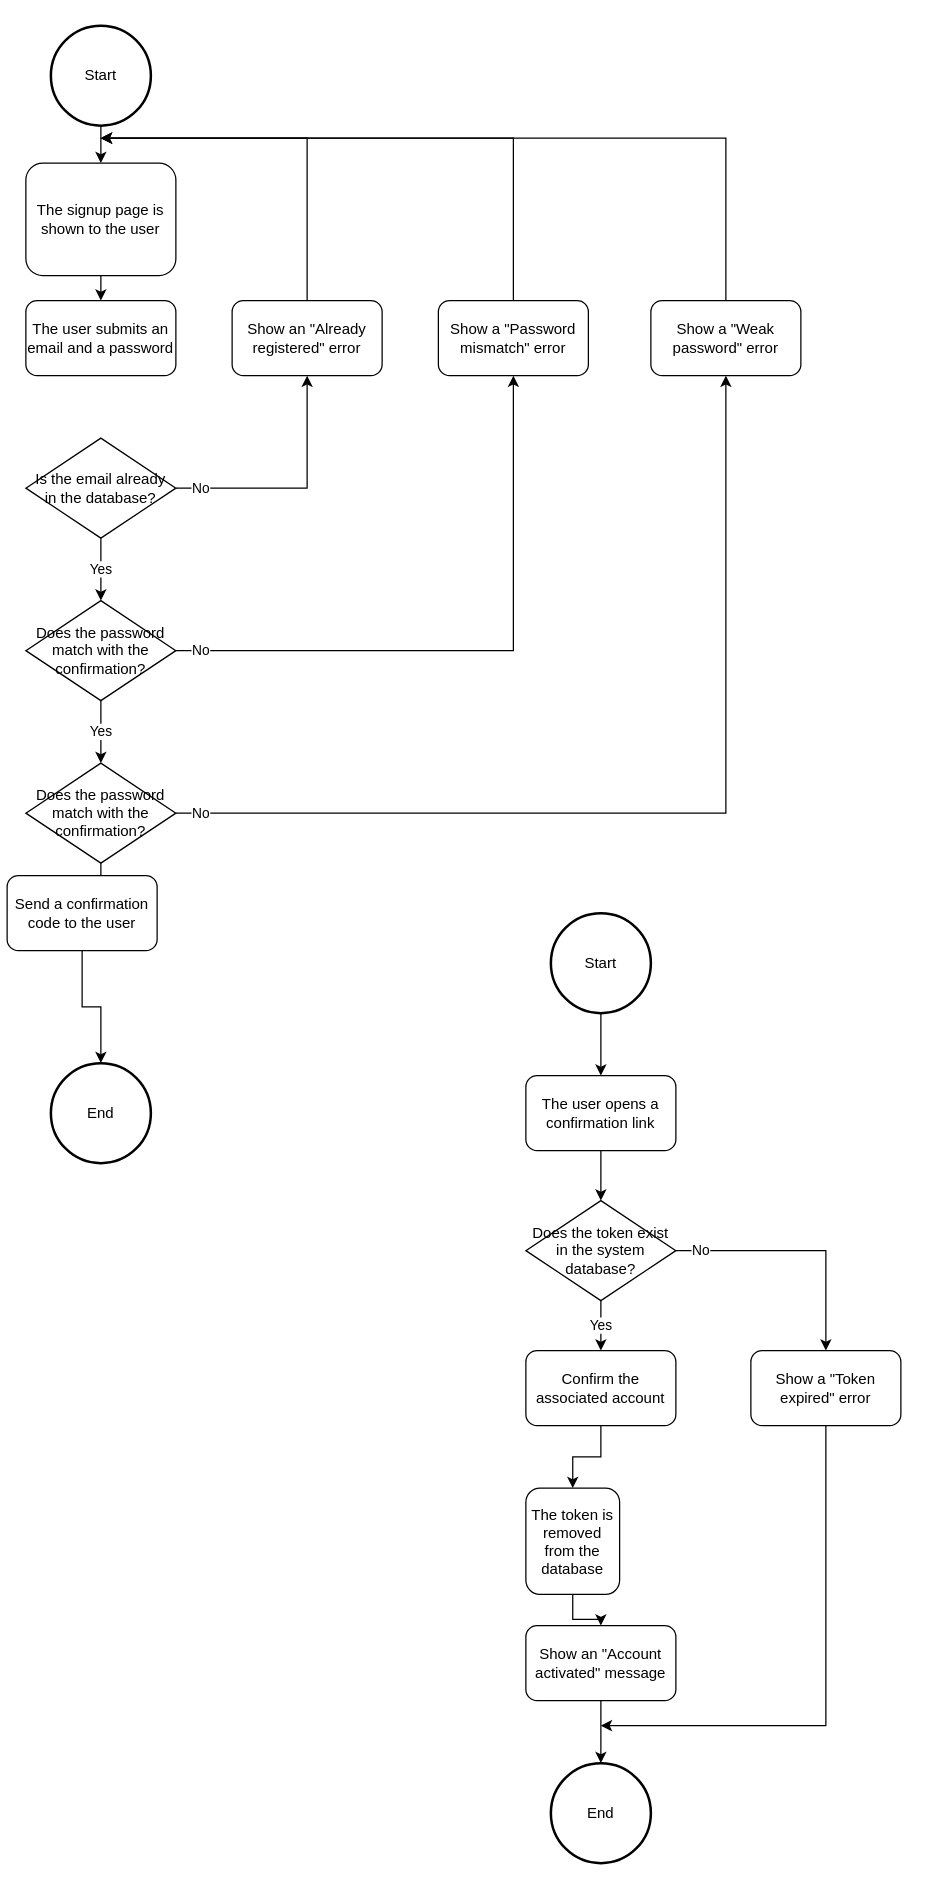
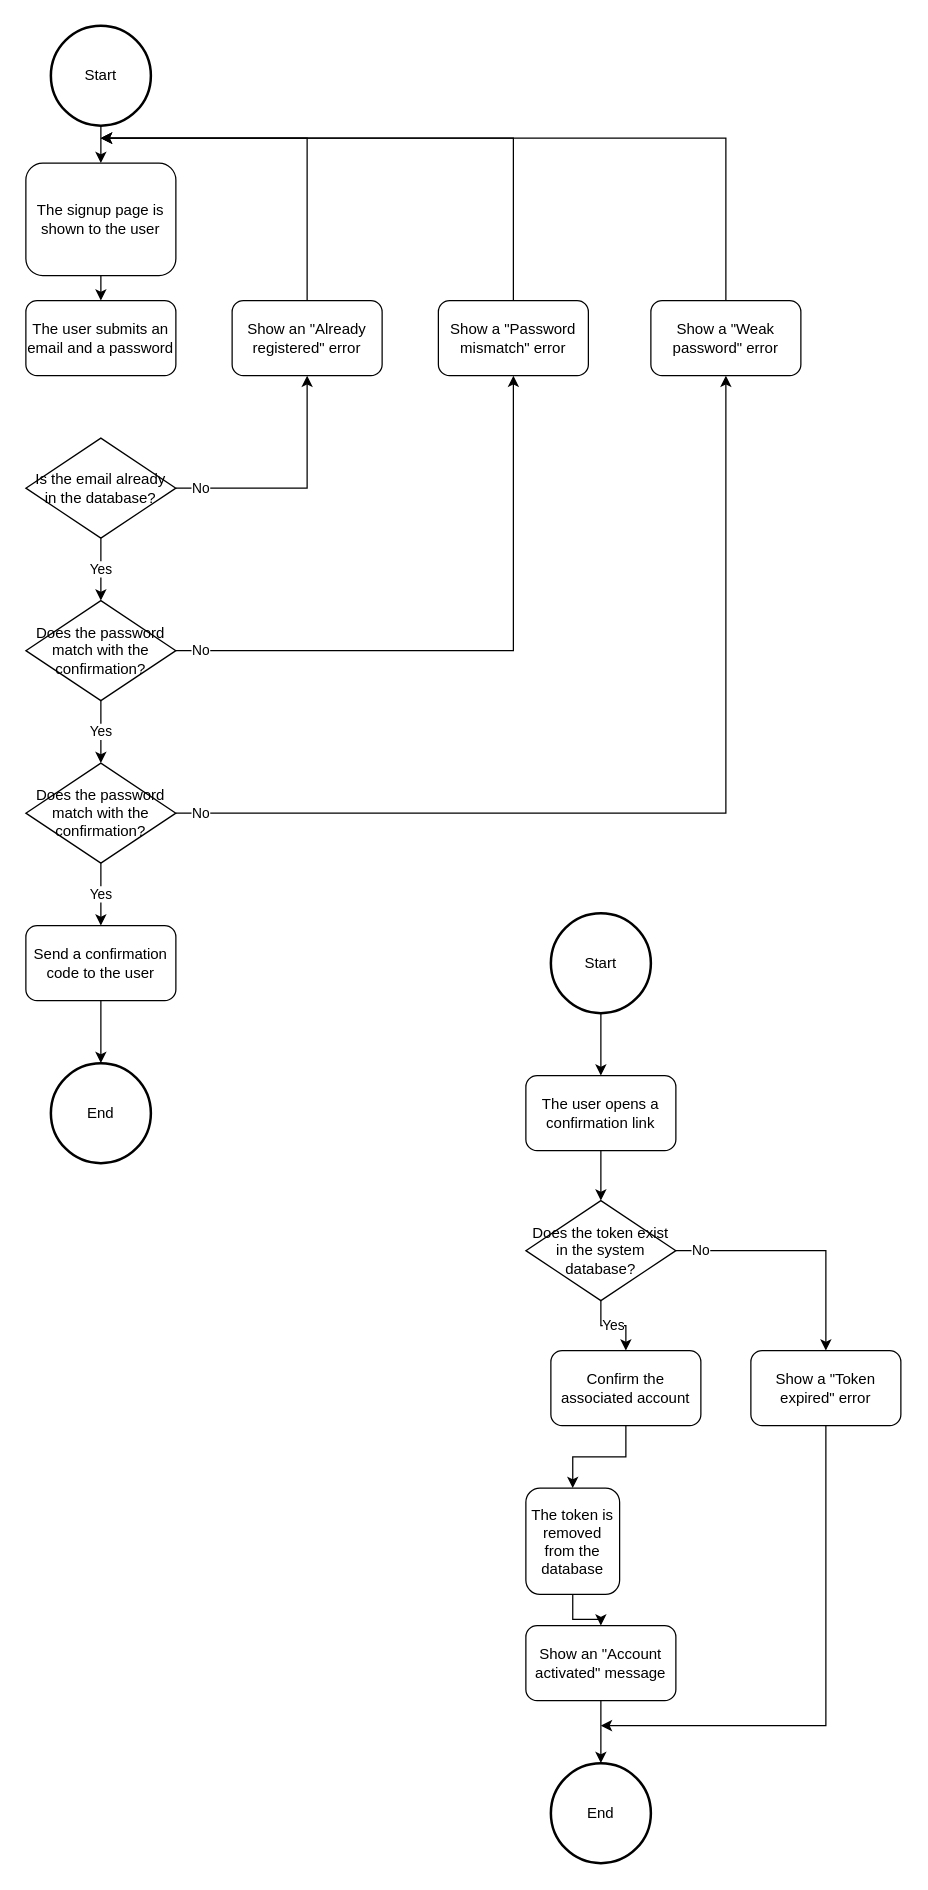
node "Send a confirmation code to the user": moved (82, 913) -> (101, 963)
node "Confirm the associated account": moved (601, 1388) -> (626, 1388)
